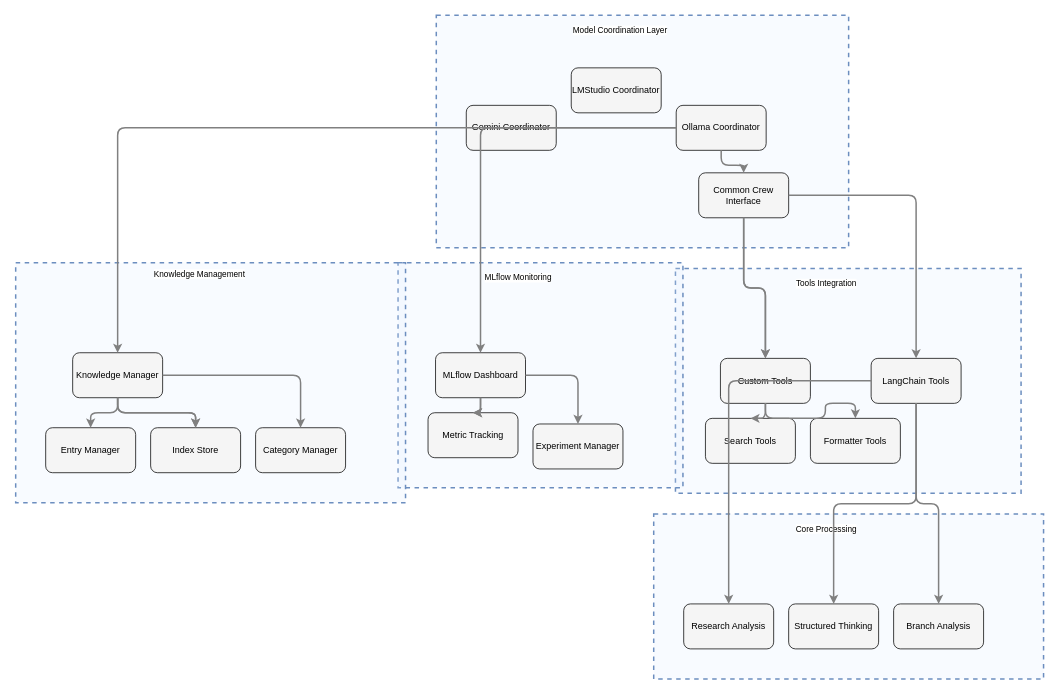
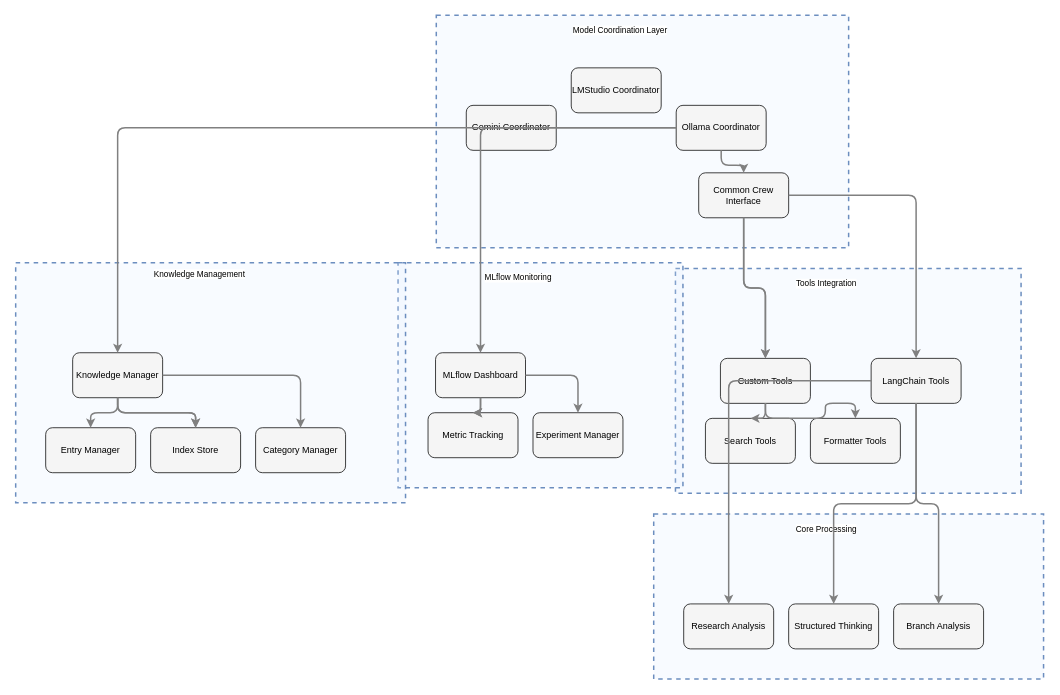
node "Experiment Manager": moved (578, 447) -> (578, 435)
